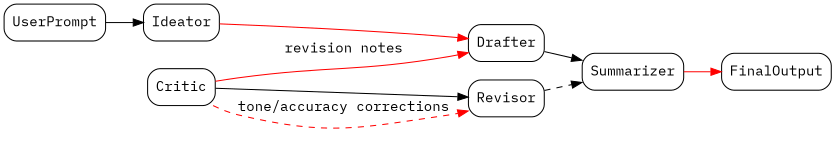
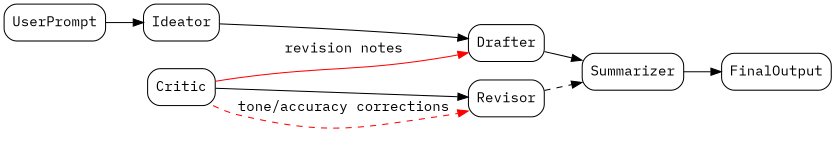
edge "Ideator" -> "Drafter": color red -> black
edge "Summarizer" -> "FinalOutput": color red -> black
